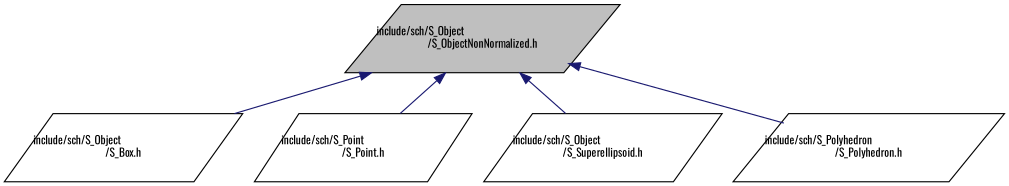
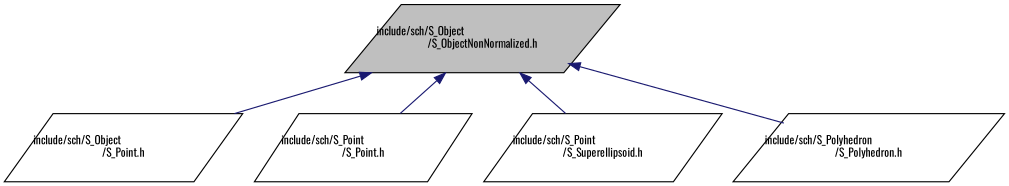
node "include/sch/S_Object /S_Box.h": label "include/sch/S_Object /S_Box.h" -> "include/sch/S_Object /S_Point.h"
node "include/sch/S_Object /S_Superellipsoid.h": label "include/sch/S_Object /S_Superellipsoid.h" -> "include/sch/S_Point /S_Superellipsoid.h"
